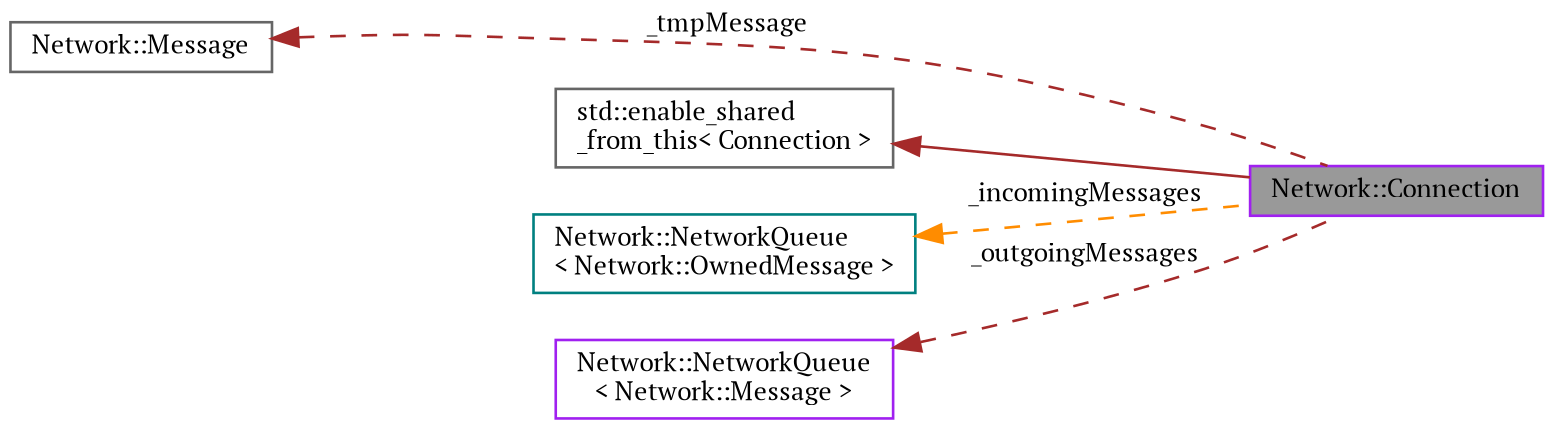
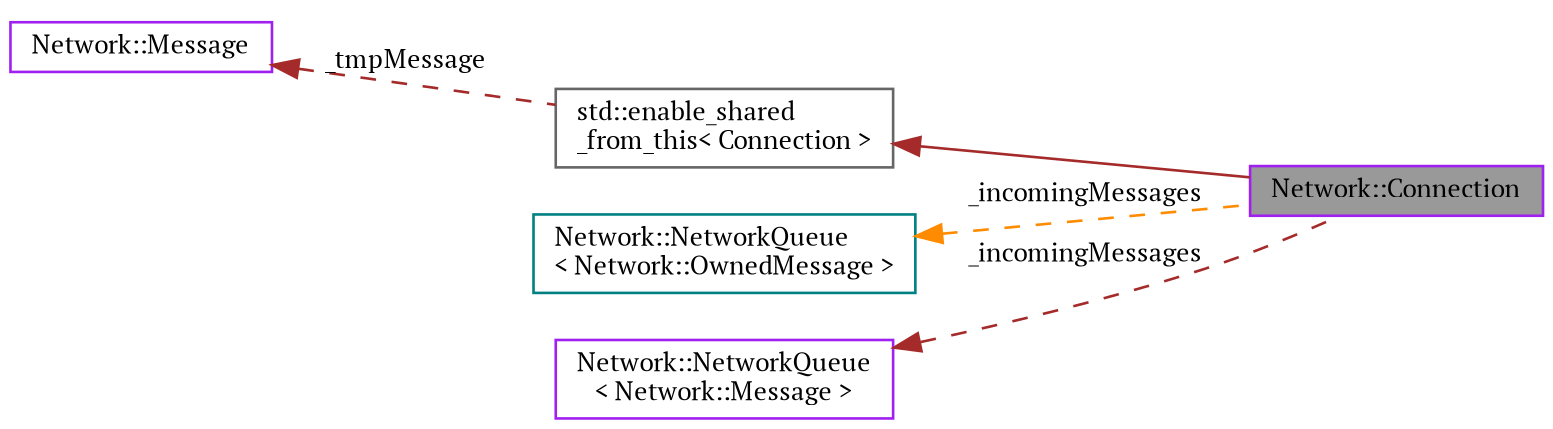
node "Network::Message": color gray40 -> purple
edge "Network::Connection" -> "Network::Message": now "std::enable_shared _from_this< Connection >" -> "Network::Message"
edge "Network::Connection" -> "Network::NetworkQueue < Network::Message >": label " _outgoingMessages" -> " _incomingMessages"
